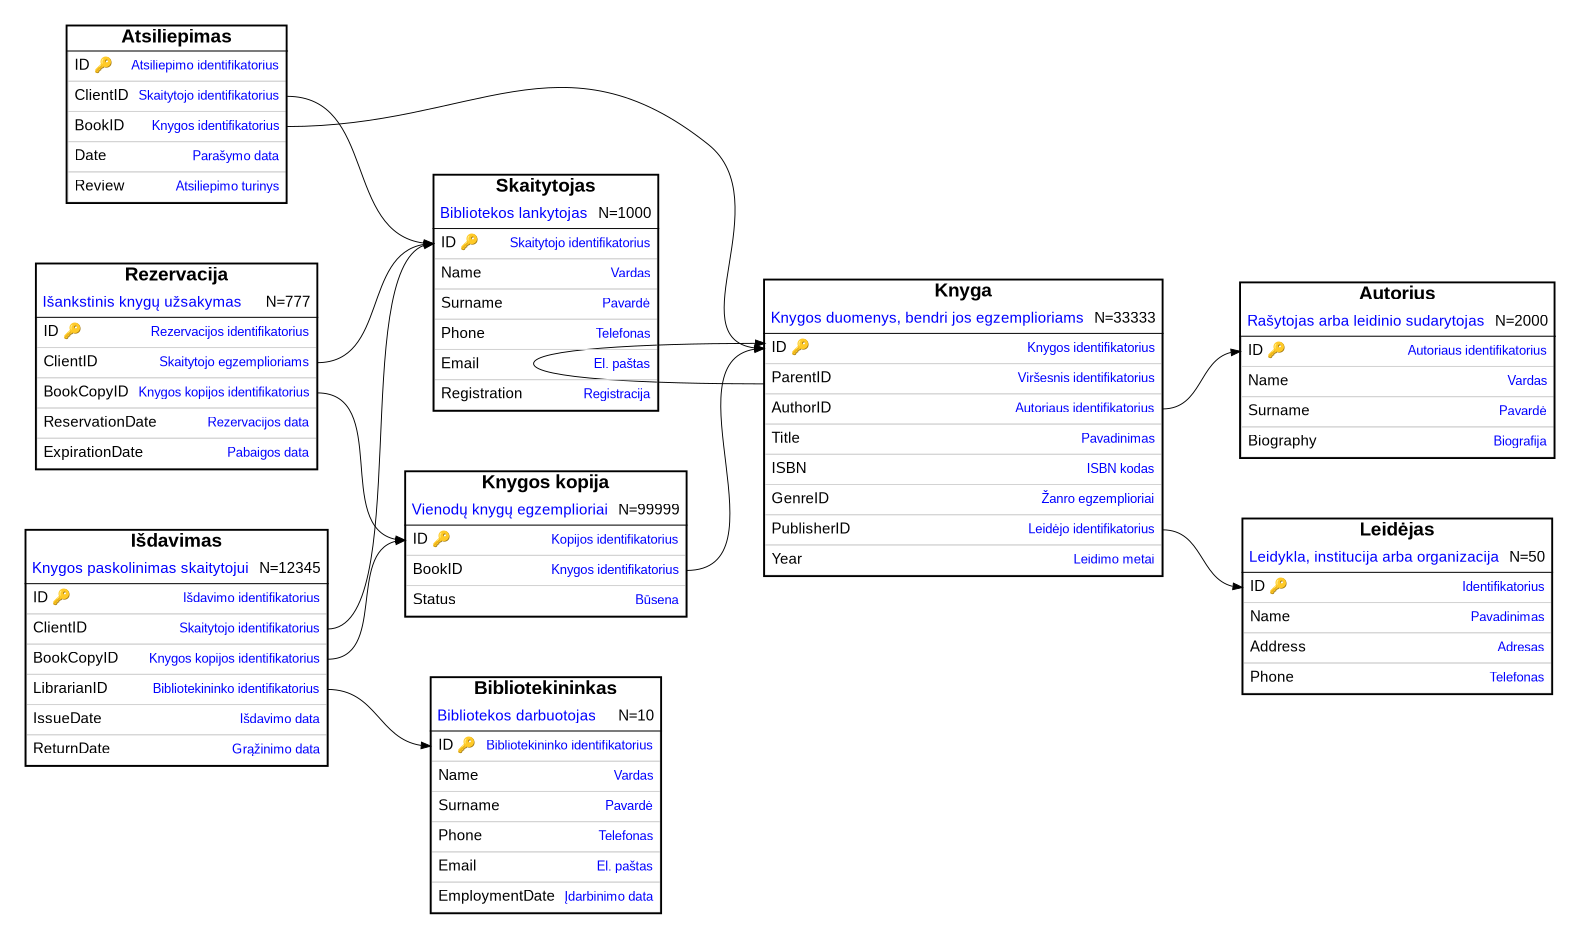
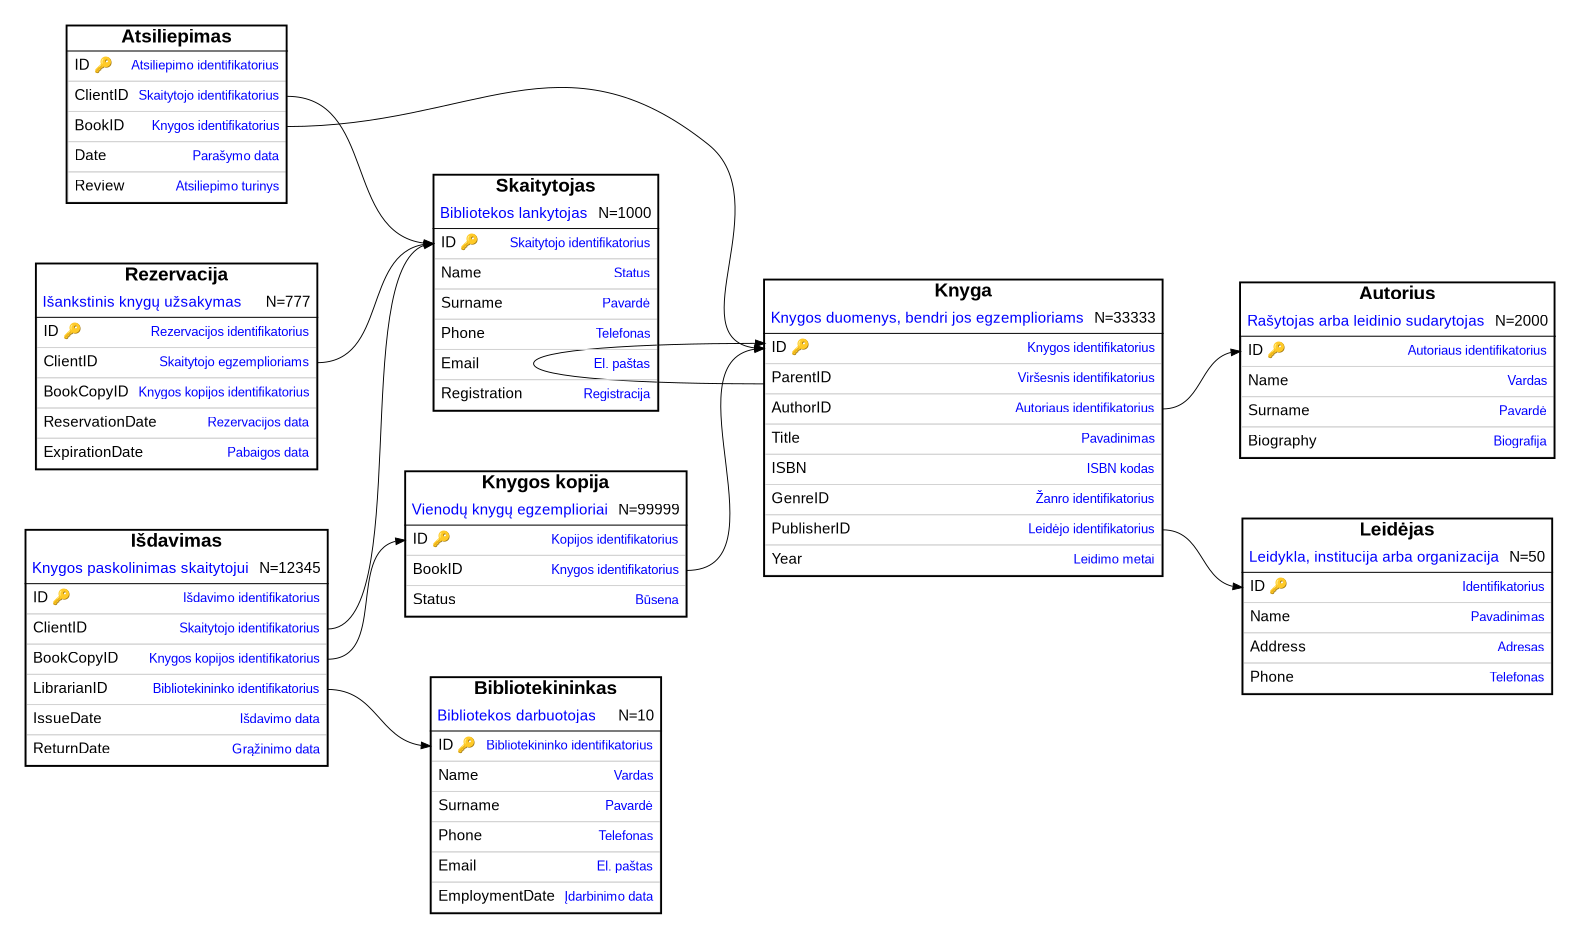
node "Skaitytojas": text "Vardas" -> "Status"
edge "Rezervacija" -> "Knygos kopija": removed
node "Knyga": text "Žanro egzemplioriai" -> "Žanro identifikatorius"
